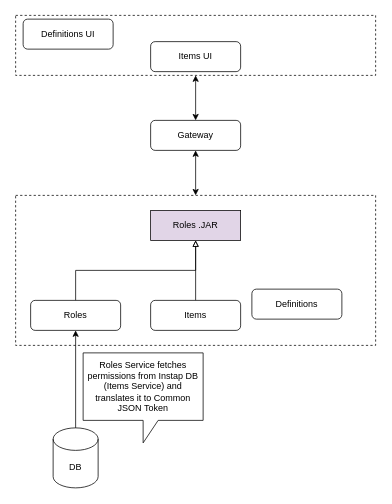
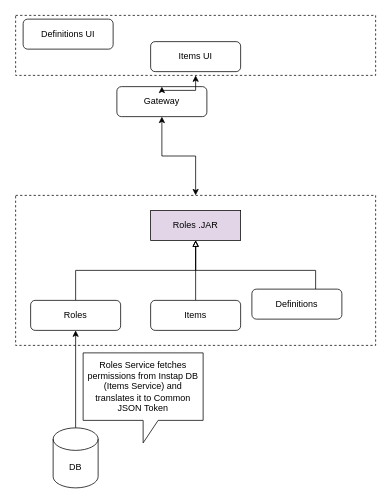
node "Gateway": moved (195, 135) -> (162, 102)
edge "Definitions" -> "Roles .JAR": added
